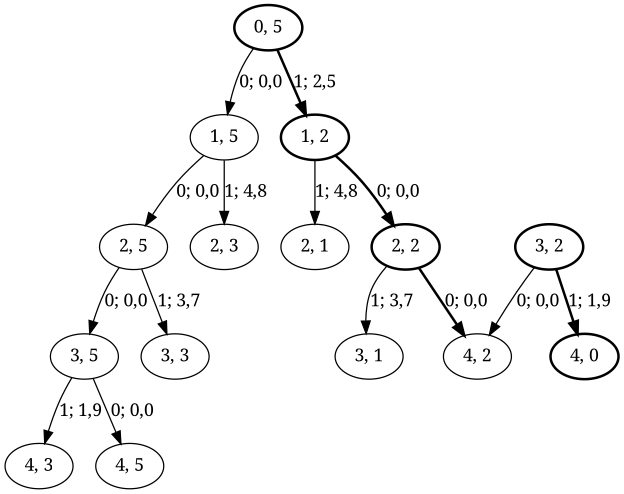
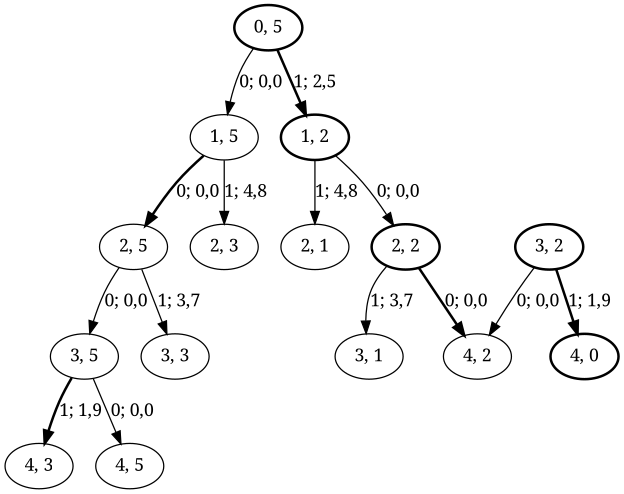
edge "1, 5" -> "2, 5": style solid -> bold
edge "1, 2" -> "2, 2": style bold -> solid
edge "3, 5" -> "4, 3": style solid -> bold
